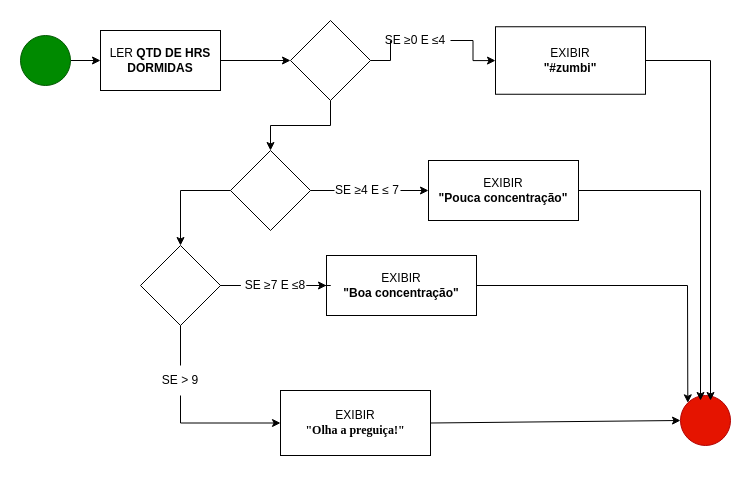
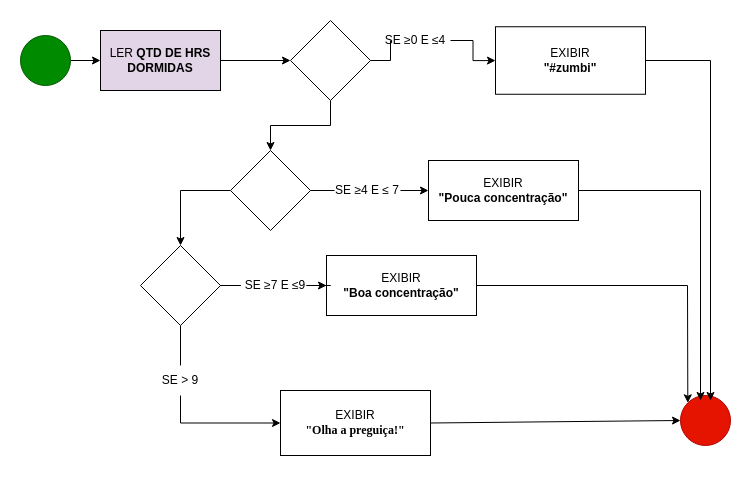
node "LER QTD DE HRS DORMIDAS": fillcolor #ffffff -> #e1d5e7
node "SE ≥7 E ≤8": label "SE ≥7 E ≤8" -> "SE ≥7 E ≤9"
